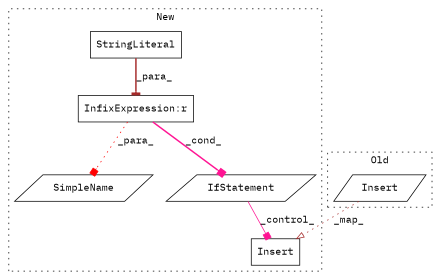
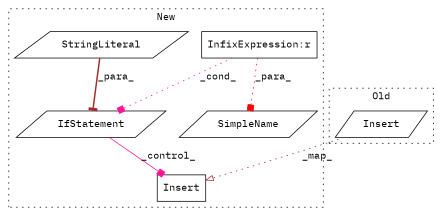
node "StringLiteral": shape box -> parallelogram
edge "StringLiteral" -> "InfixExpression:r": now "StringLiteral" -> "IfStatement"
edge "InfixExpression:r" -> "IfStatement": style bold -> dotted
